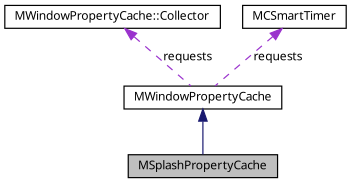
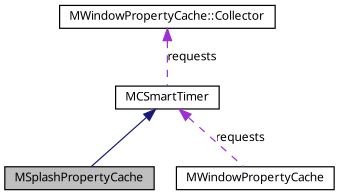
edge "MWindowPropertyCache" -> "MWindowPropertyCache::Collector": now "MCSmartTimer" -> "MWindowPropertyCache::Collector"
edge "MSplashPropertyCache" -> "MWindowPropertyCache": now "MSplashPropertyCache" -> "MCSmartTimer"
